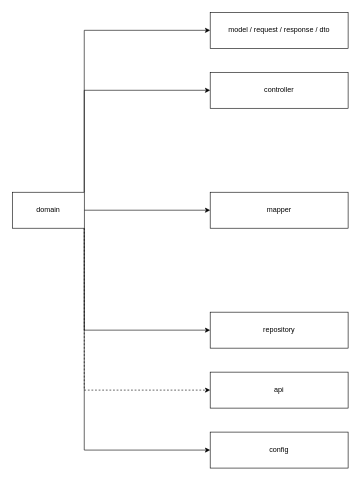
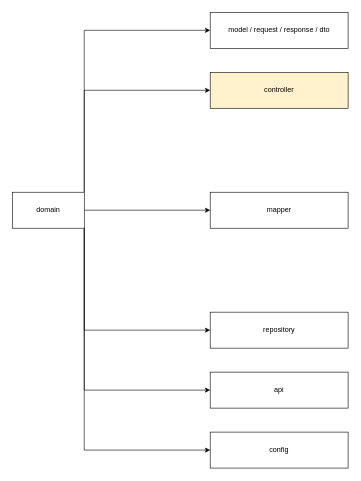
node "controller": fillcolor #ffffff -> #fff2cc
edge "domain" -> "api": style dashed -> solid
